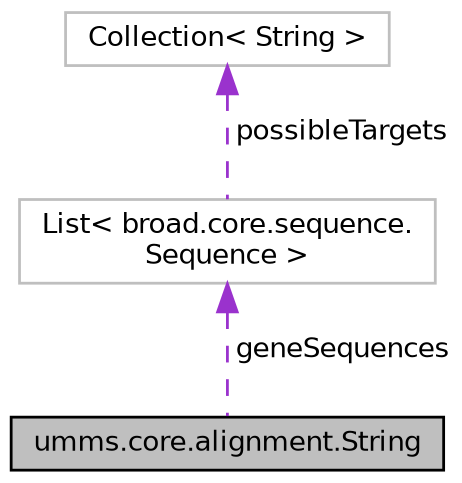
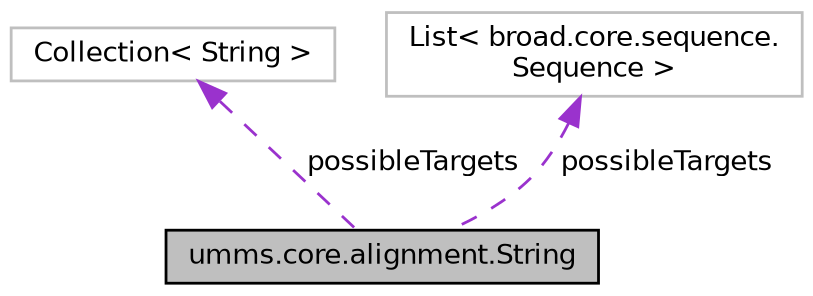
edge "List< broad.core.sequence. Sequence >" -> "Collection< String >": now "umms.core.alignment.String" -> "Collection< String >"
edge "umms.core.alignment.String" -> "List< broad.core.sequence. Sequence >": label " geneSequences" -> " possibleTargets"
